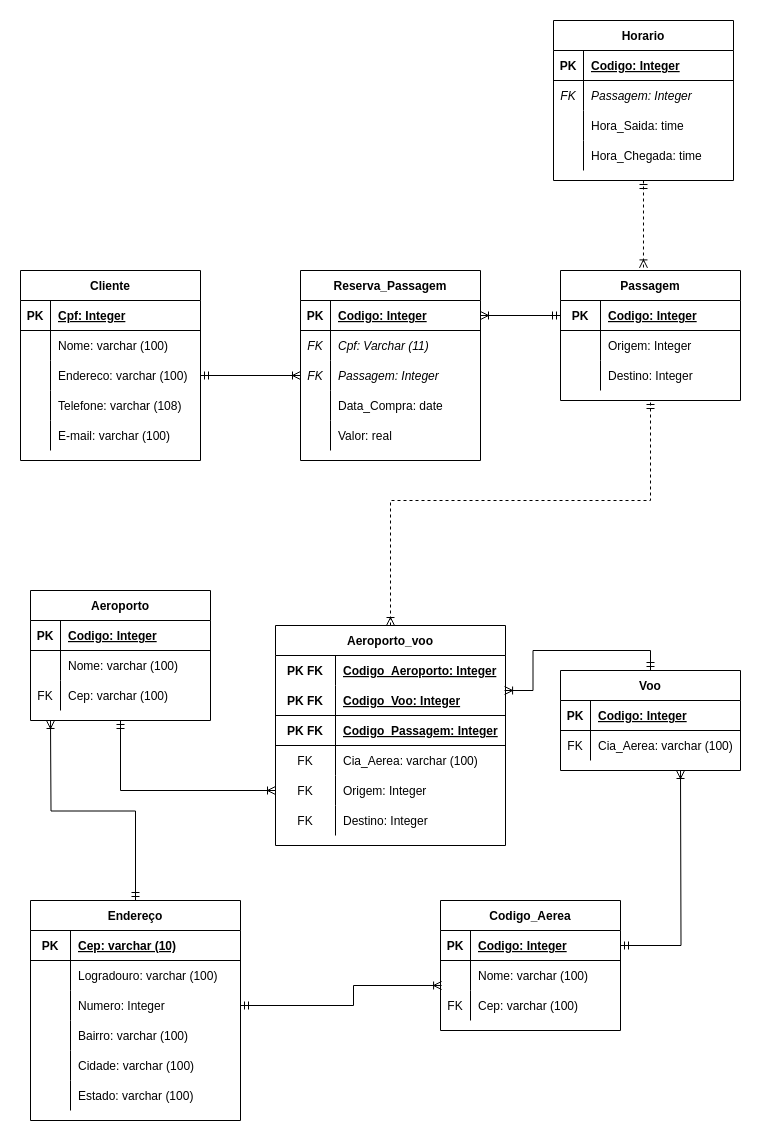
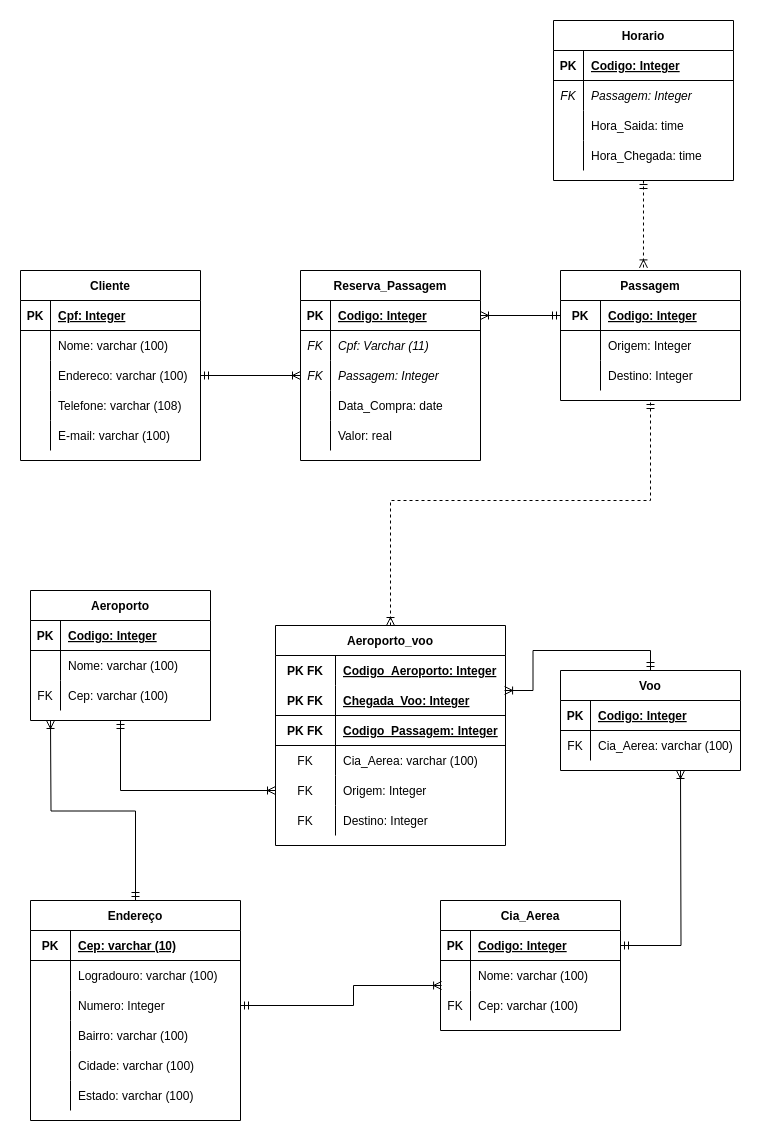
node "Codigo_Voo: Integer": label "Codigo_Voo: Integer" -> "Chegada_Voo: Integer"
node "Codigo_Aerea": label "Codigo_Aerea" -> "Cia_Aerea"
